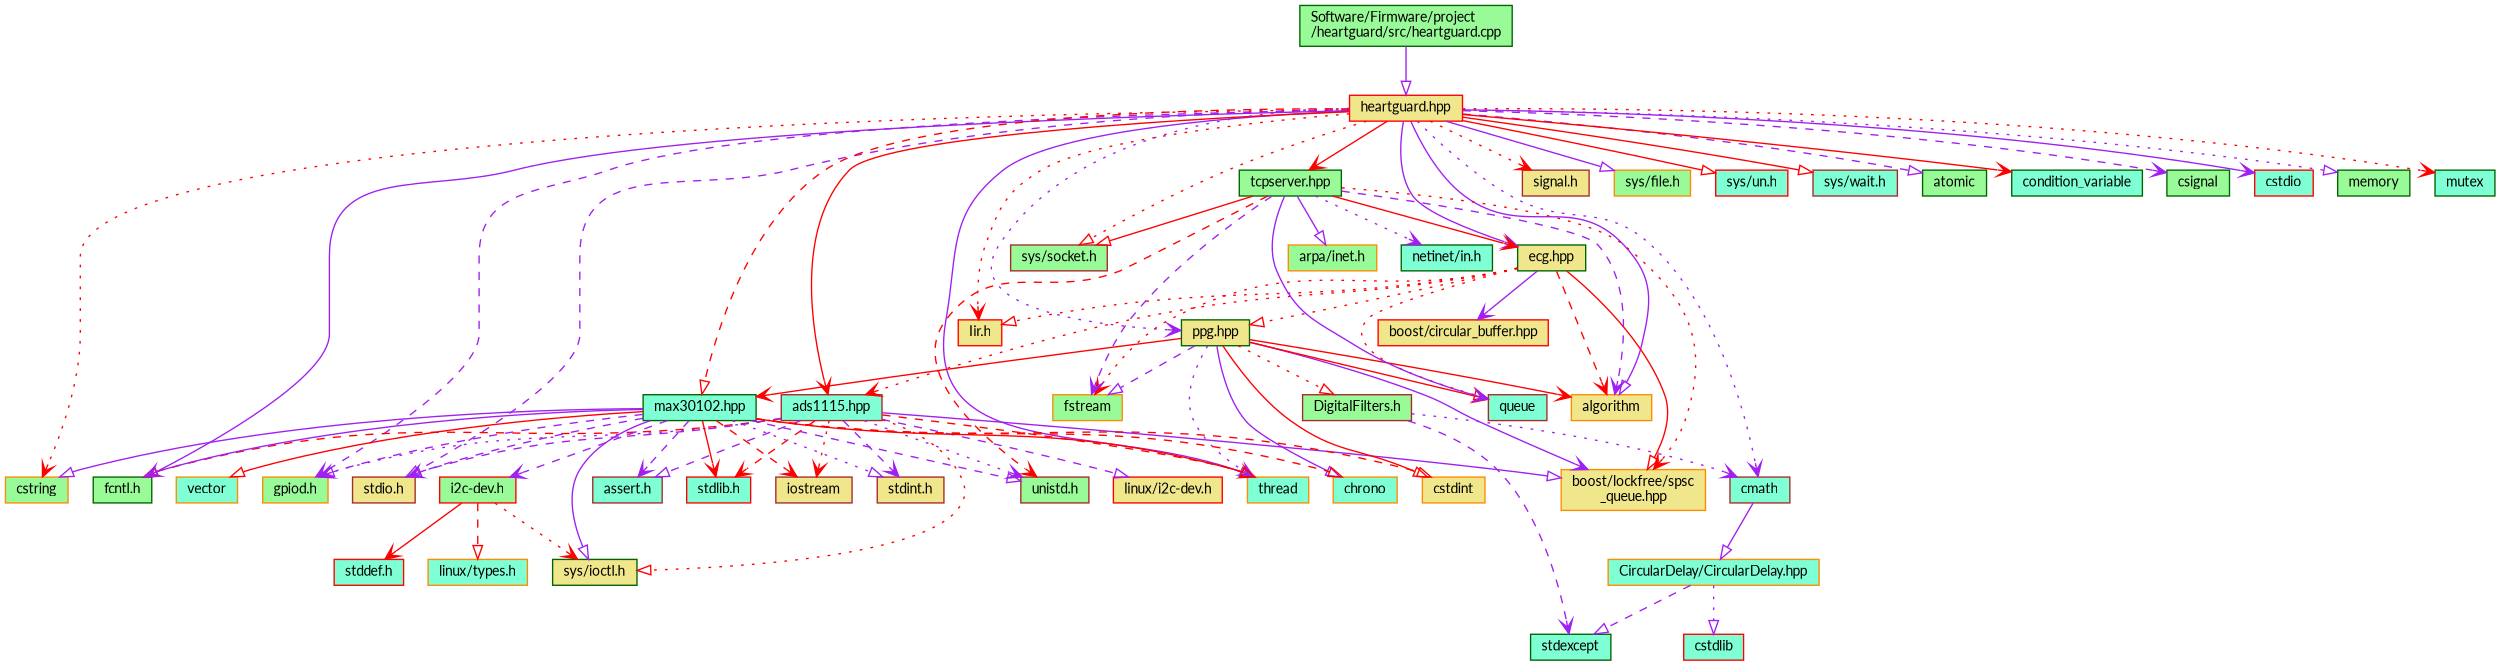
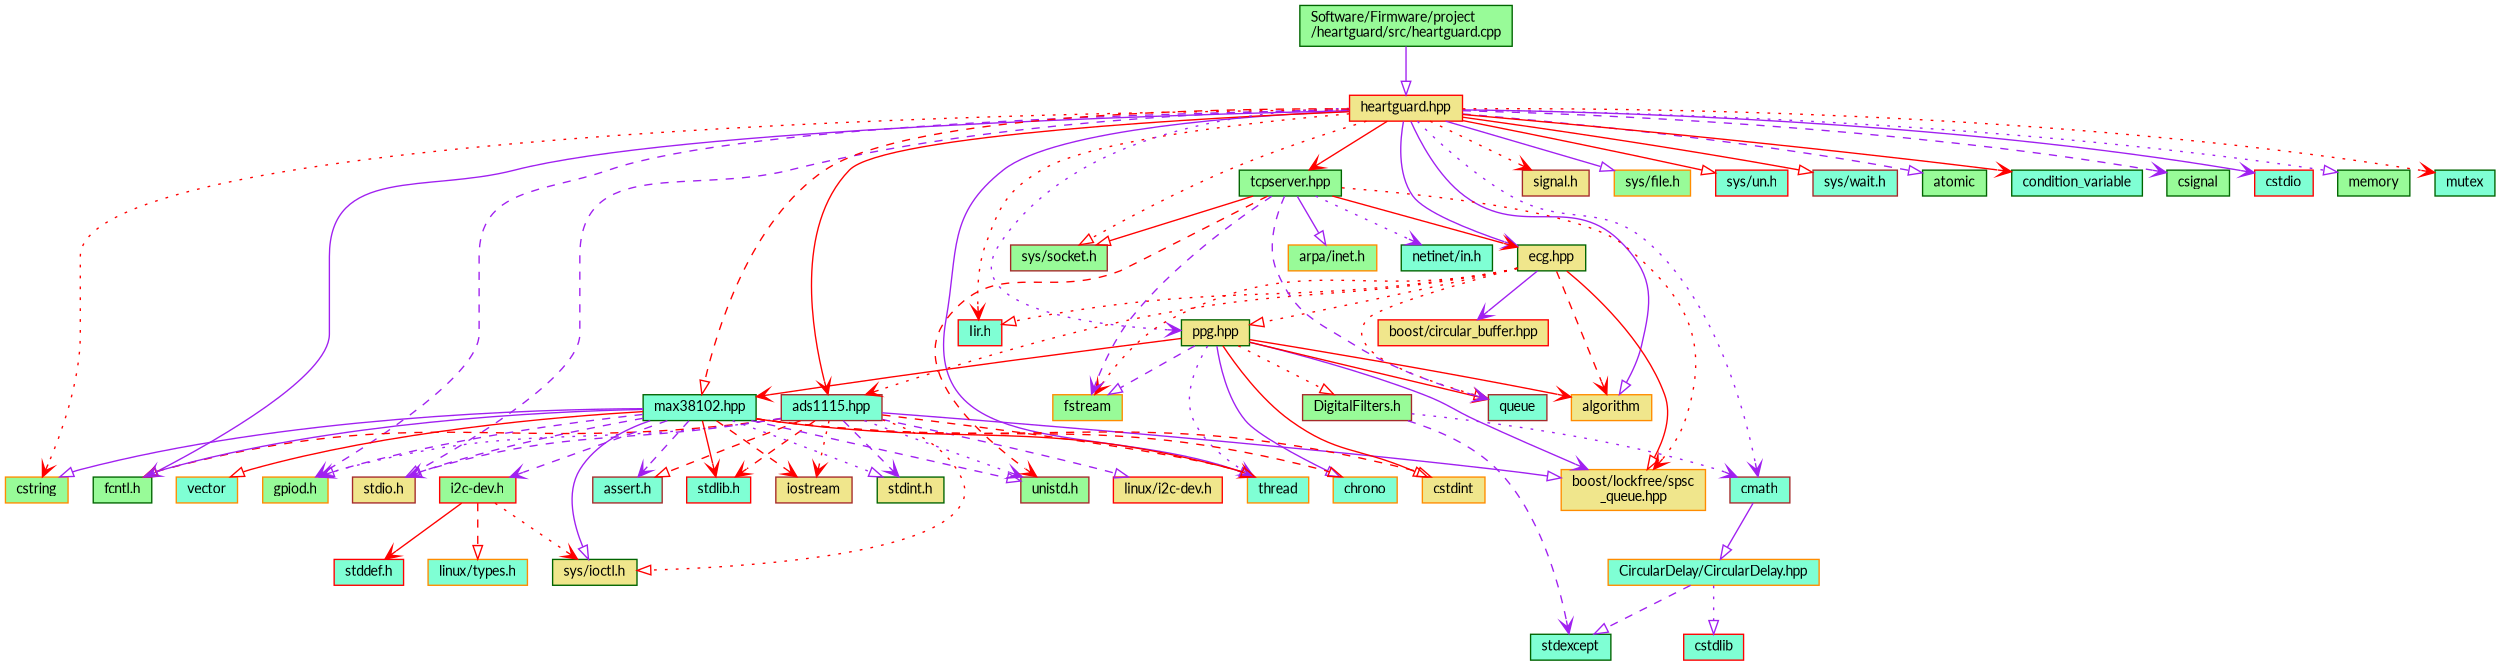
edge "tcpserver.hpp" -> "algorithm": removed
edge "tcpserver.hpp" -> "queue": style solid -> dashed
node "Iir.h": fillcolor khaki -> aquamarine
node "max30102.hpp": label "max30102.hpp" -> "max38102.hpp"
edge "ads1115.hpp" -> "assert.h": color purple -> red
node "stdint.h": color brown -> darkgreen
